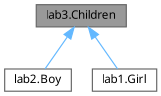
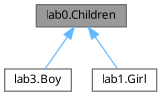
node "lab3.Children": label "lab3.Children" -> "lab0.Children"
node "lab2.Boy": label "lab2.Boy" -> "lab3.Boy"
